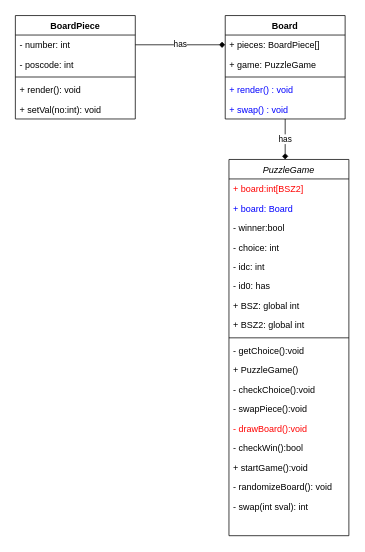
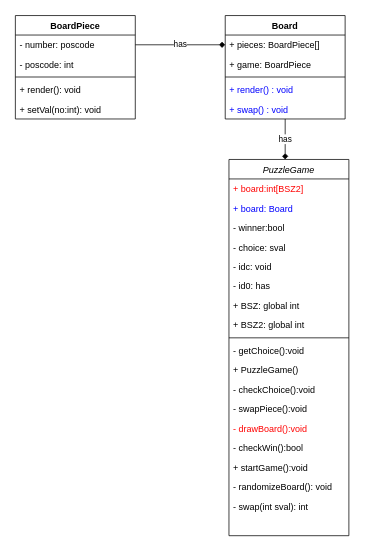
node "- number: int": label "- number: int" -> "- number: poscode"
node "+ game: PuzzleGame": label "+ game: PuzzleGame" -> "+ game: BoardPiece"
node "- choice: int": label "- choice: int" -> "- choice: sval"
node "- idc: int": label "- idc: int" -> "- idc: void"
